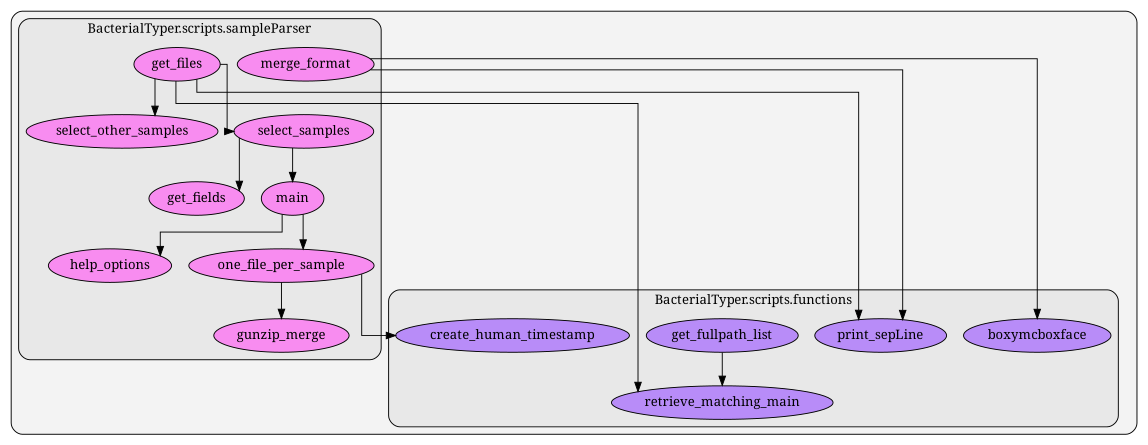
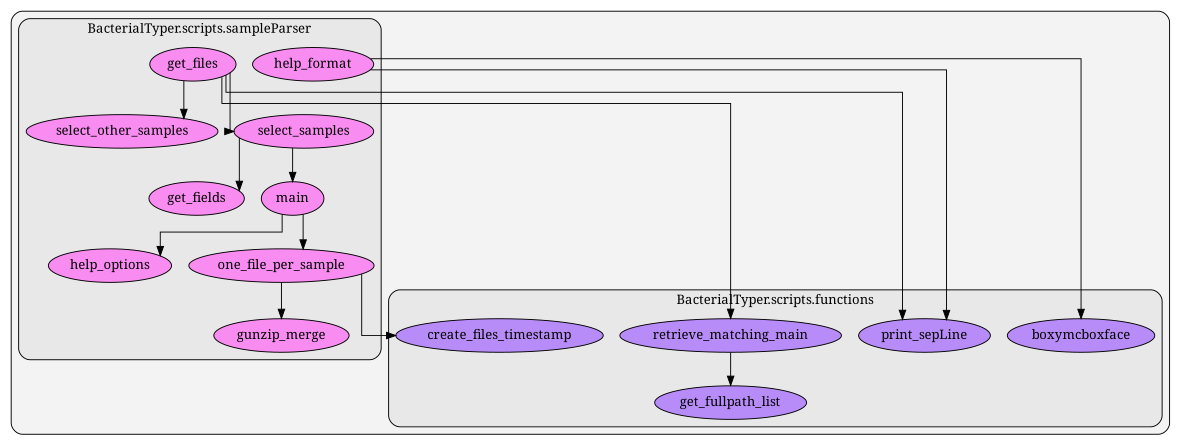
node "merge_format": label "merge_format" -> "help_format"
node "create_human_timestamp": label "create_human_timestamp" -> "create_files_timestamp"
edge "get_fullpath_list" -> "retrieve_matching_main": reversed
